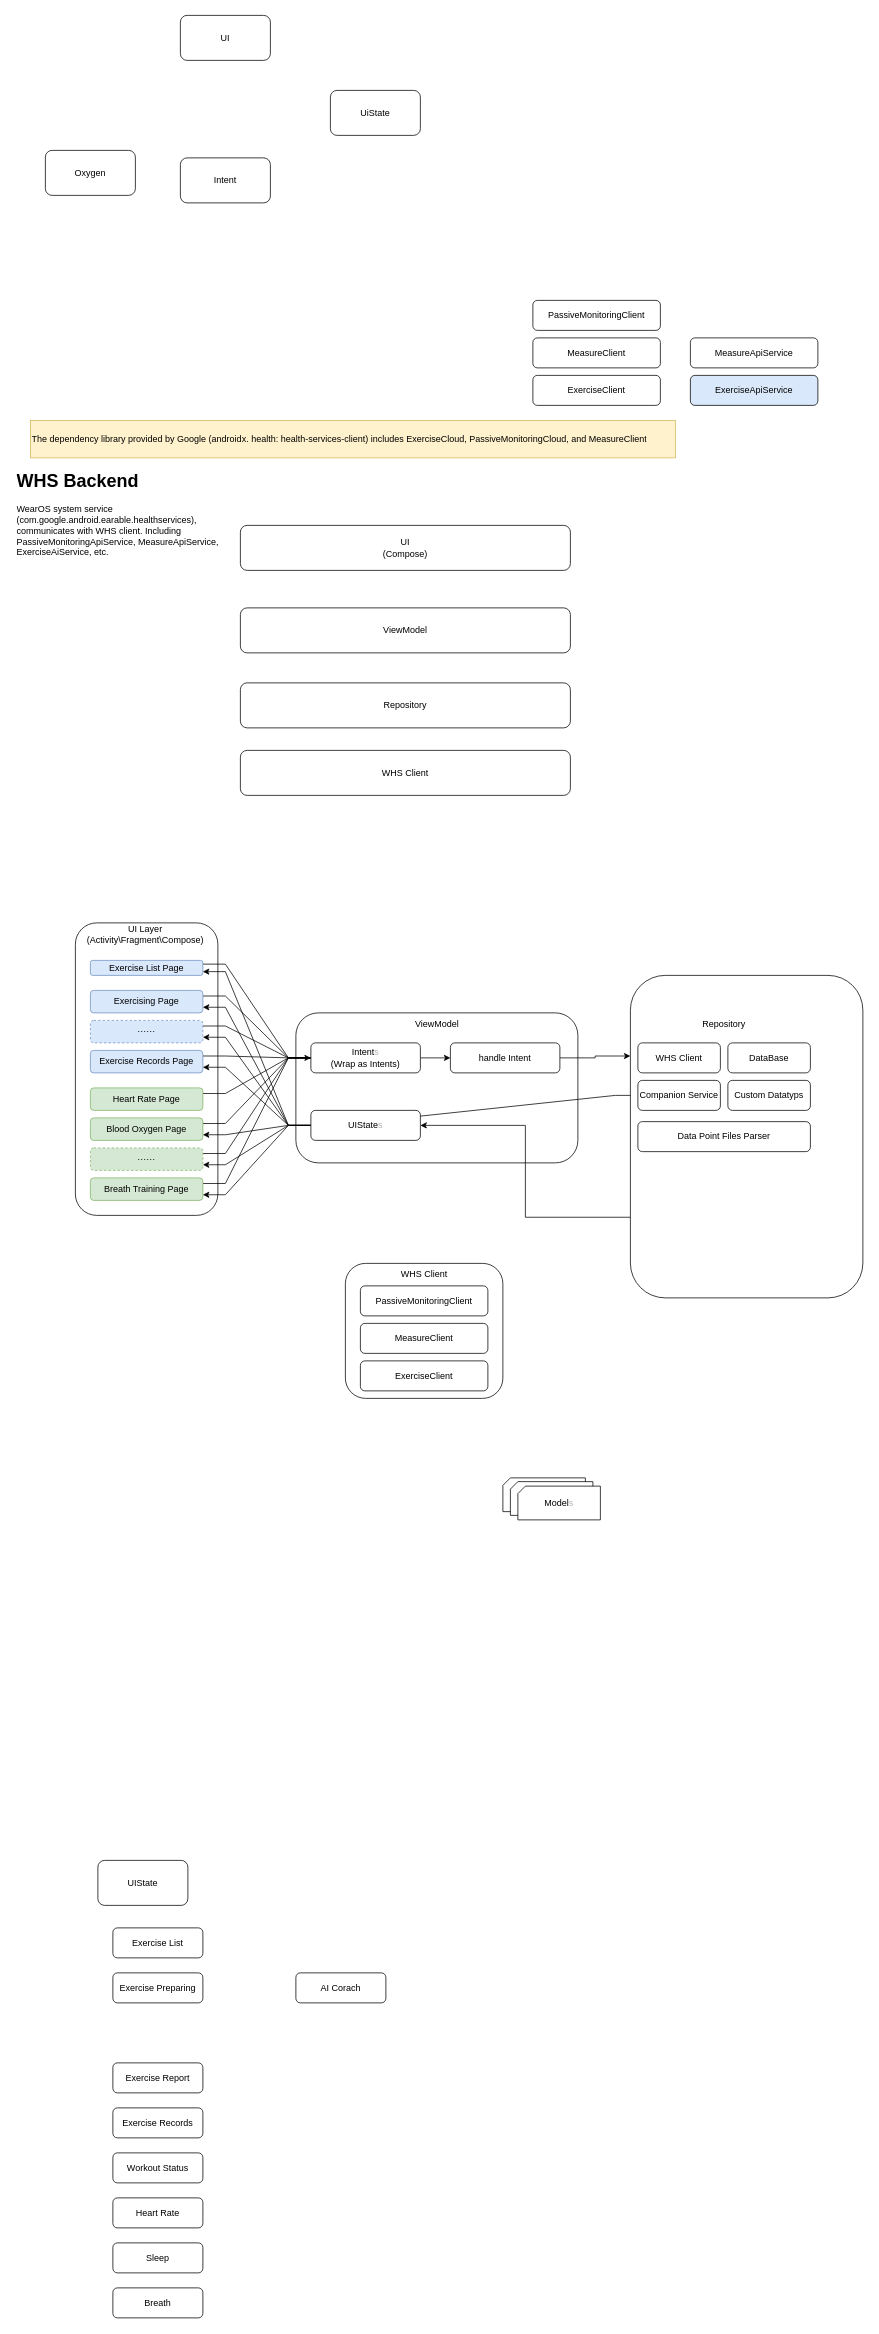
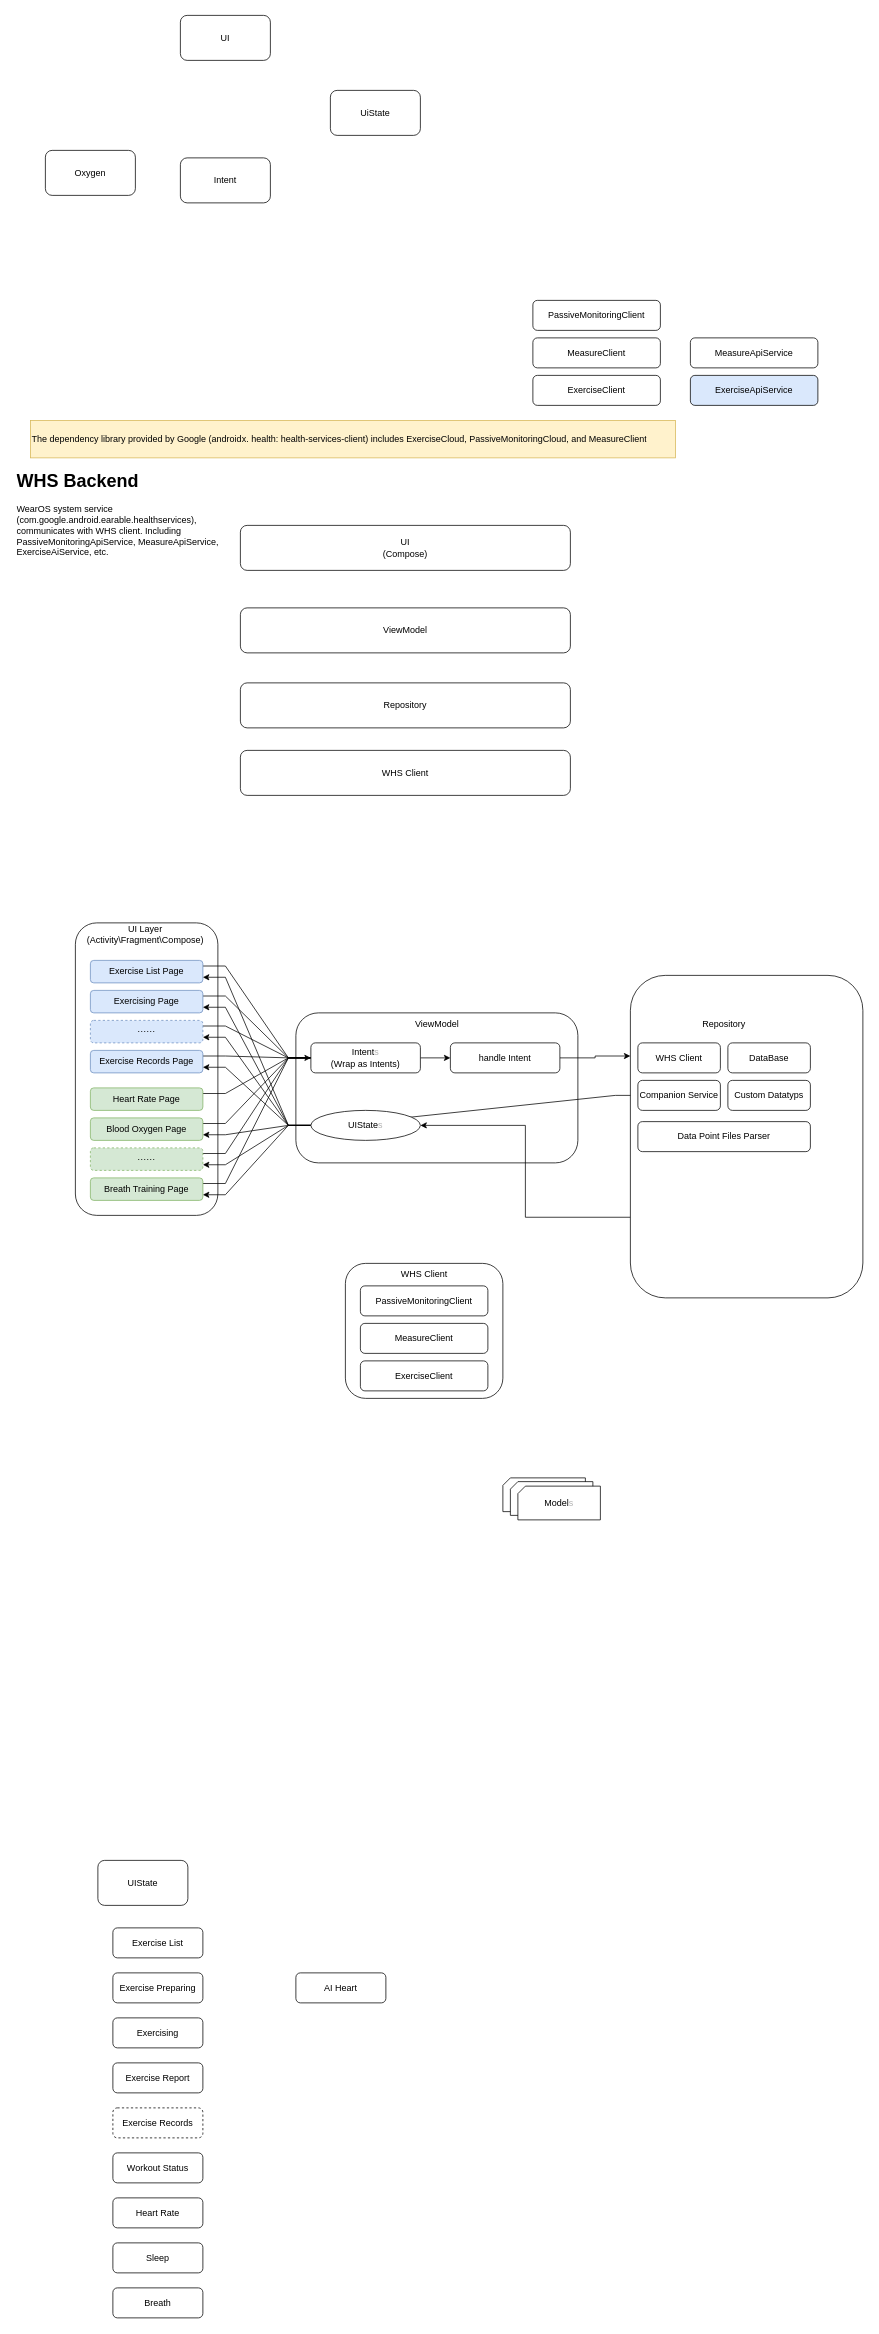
node "Exercise List Page": size 113x15 -> 113x23
node "UIStates": shape rounded rectangle -> ellipse
node "AI Corach": label "AI Corach" -> "AI Heart"
node "Exercising": added
node "Exercise Records": style solid -> dashed
